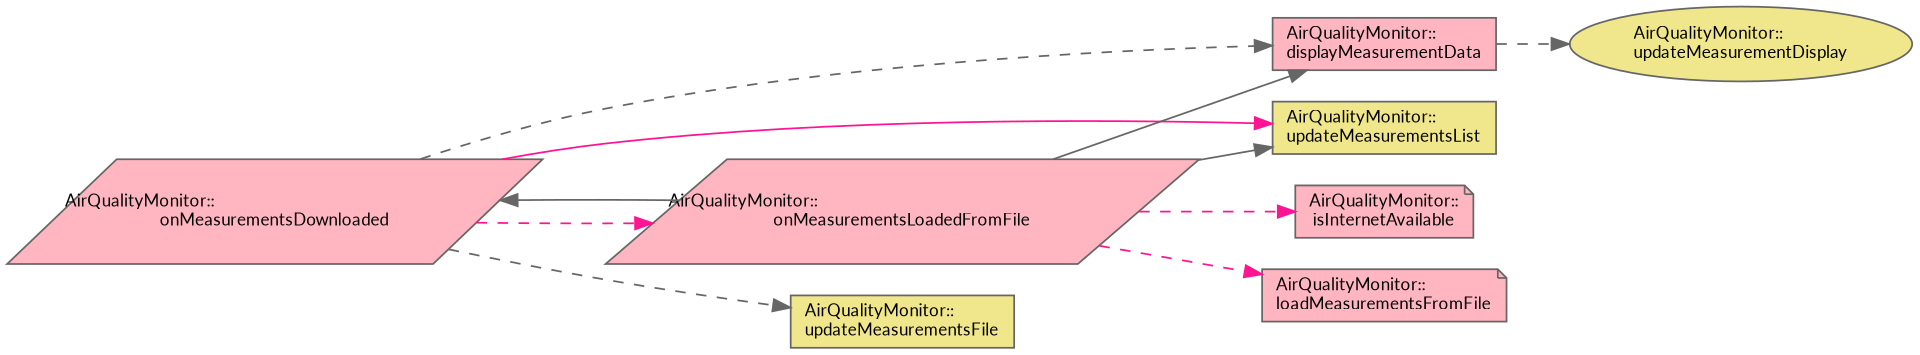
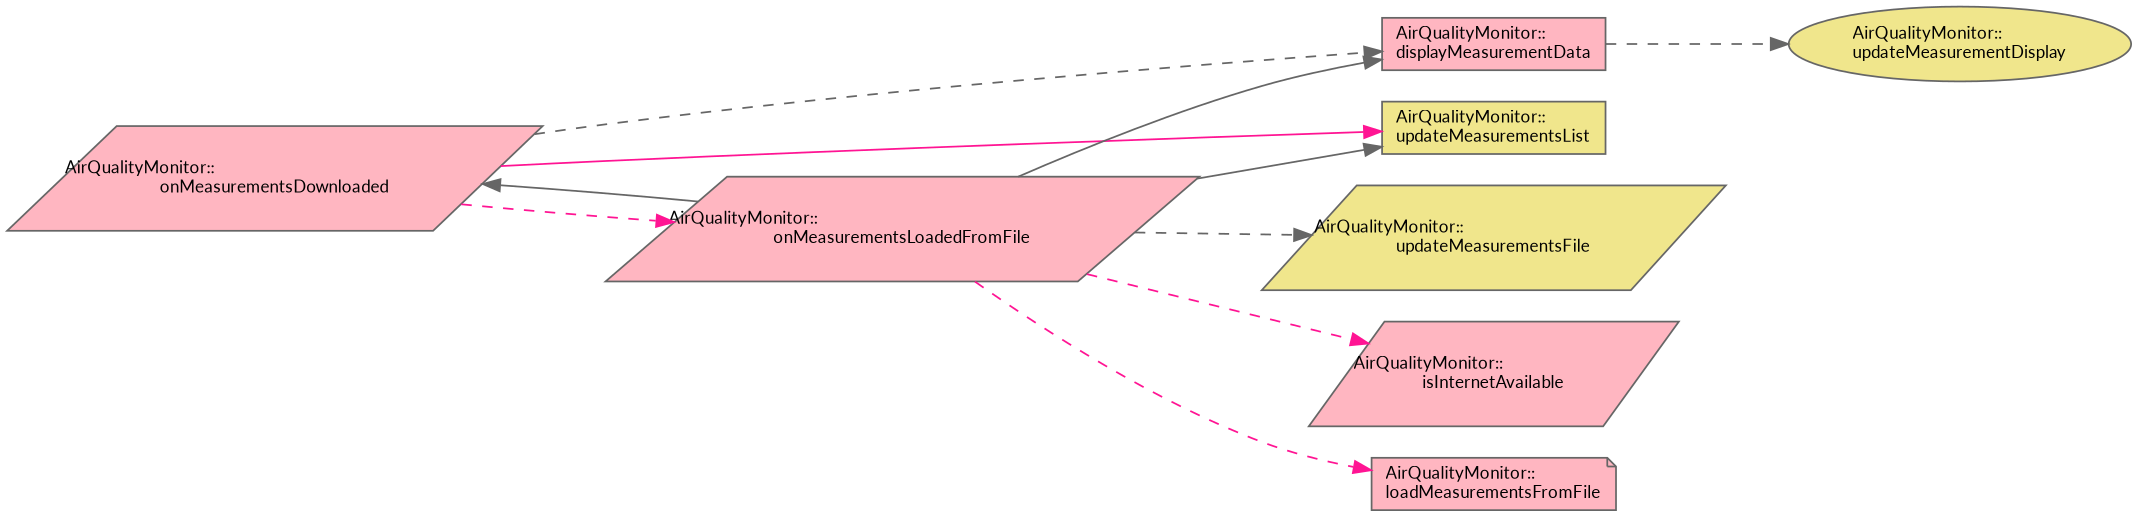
node "AirQualityMonitor:: isInternetAvailable": shape note -> parallelogram
edge "AirQualityMonitor:: onMeasurementsDownloaded" -> "AirQualityMonitor:: updateMeasurementsFile": now "AirQualityMonitor:: onMeasurementsLoadedFromFile" -> "AirQualityMonitor:: updateMeasurementsFile"
node "AirQualityMonitor:: updateMeasurementsFile": shape box -> parallelogram
